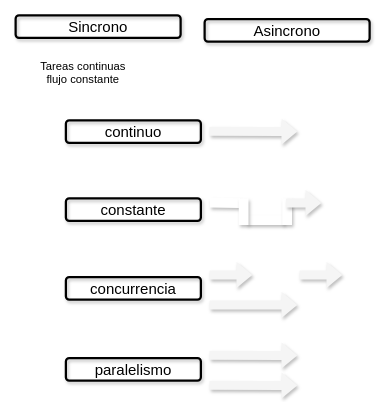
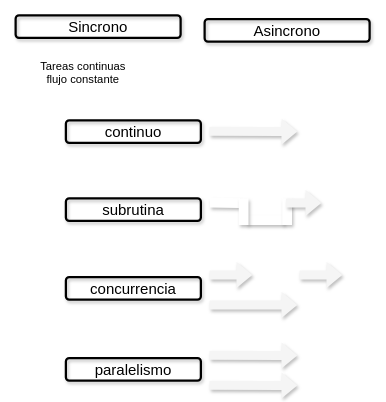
node "constante": label "constante" -> "subrutina"
